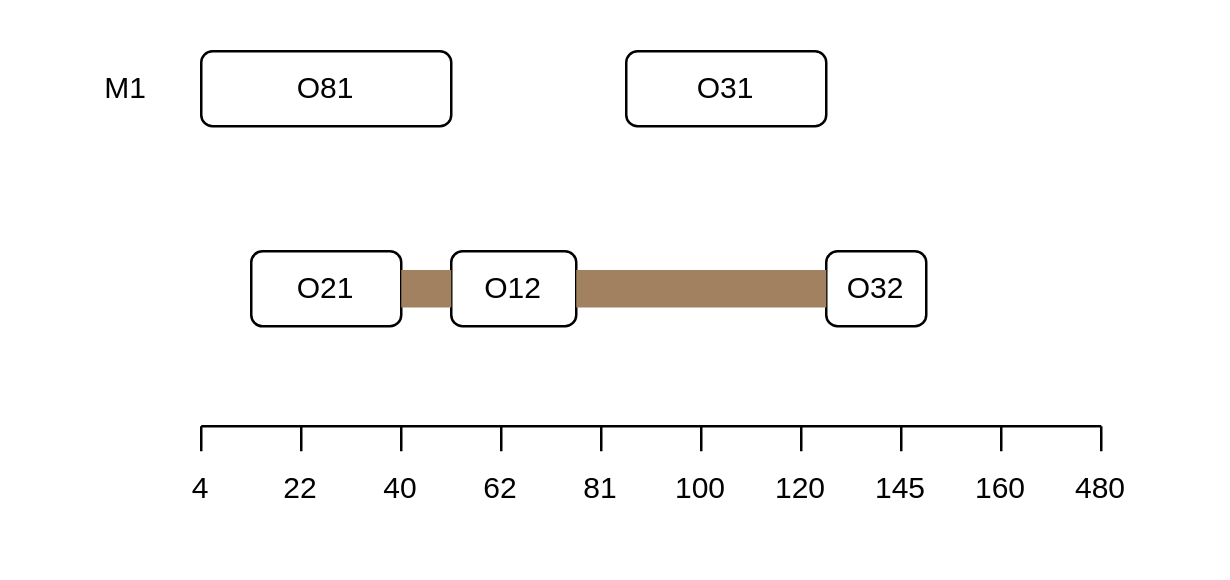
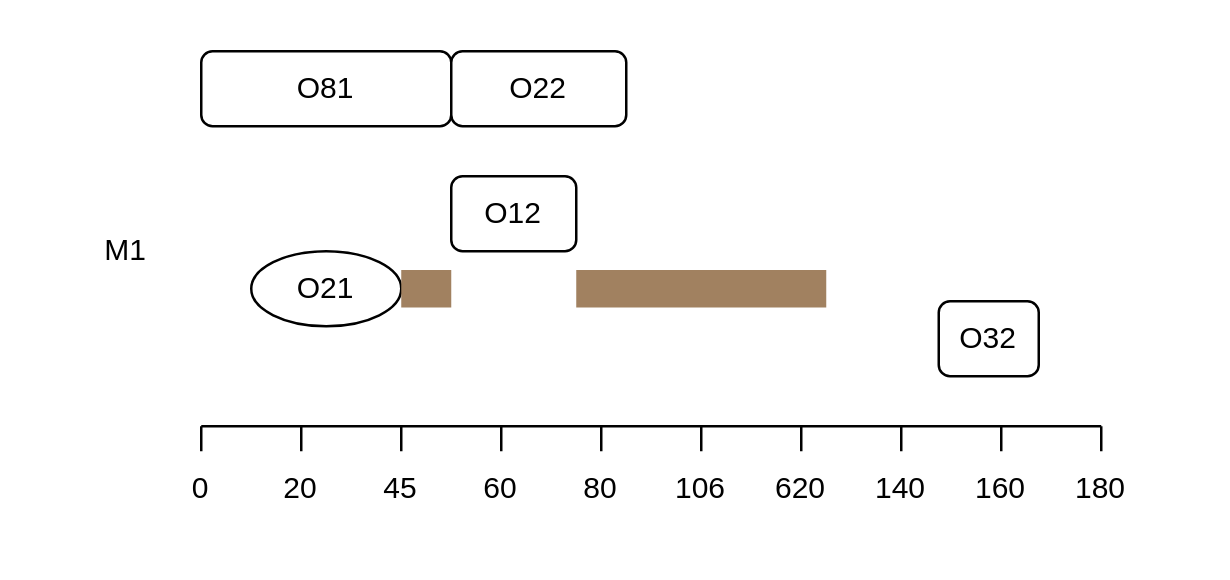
node "M1": moved (126, 89) -> (126, 251)
node "O22": added
node "O31": removed
node "O21": shape rounded rectangle -> ellipse
node "O12": moved (514, 289) -> (514, 214)
node "O32": moved (876, 289) -> (989, 339)
node "4": label "4" -> "0"
node "22": label "22" -> "20"
node "40": label "40" -> "45"
node "62": label "62" -> "60"
node "81": label "81" -> "80"
node "100": label "100" -> "106"
node "120": label "120" -> "620"
node "145": label "145" -> "140"
node "480": label "480" -> "180"
